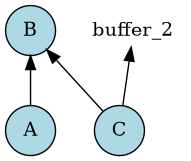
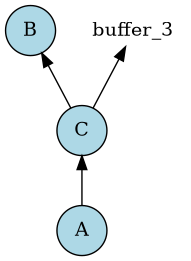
node "buffer_2": label "buffer_2" -> "buffer_3"
edge "A" -> "B": now "A" -> "C"
